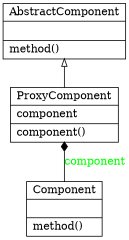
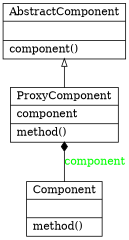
node "AbstractComponent": text "method()" -> "component()"
node "ProxyComponent": text "component()" -> "method()"
